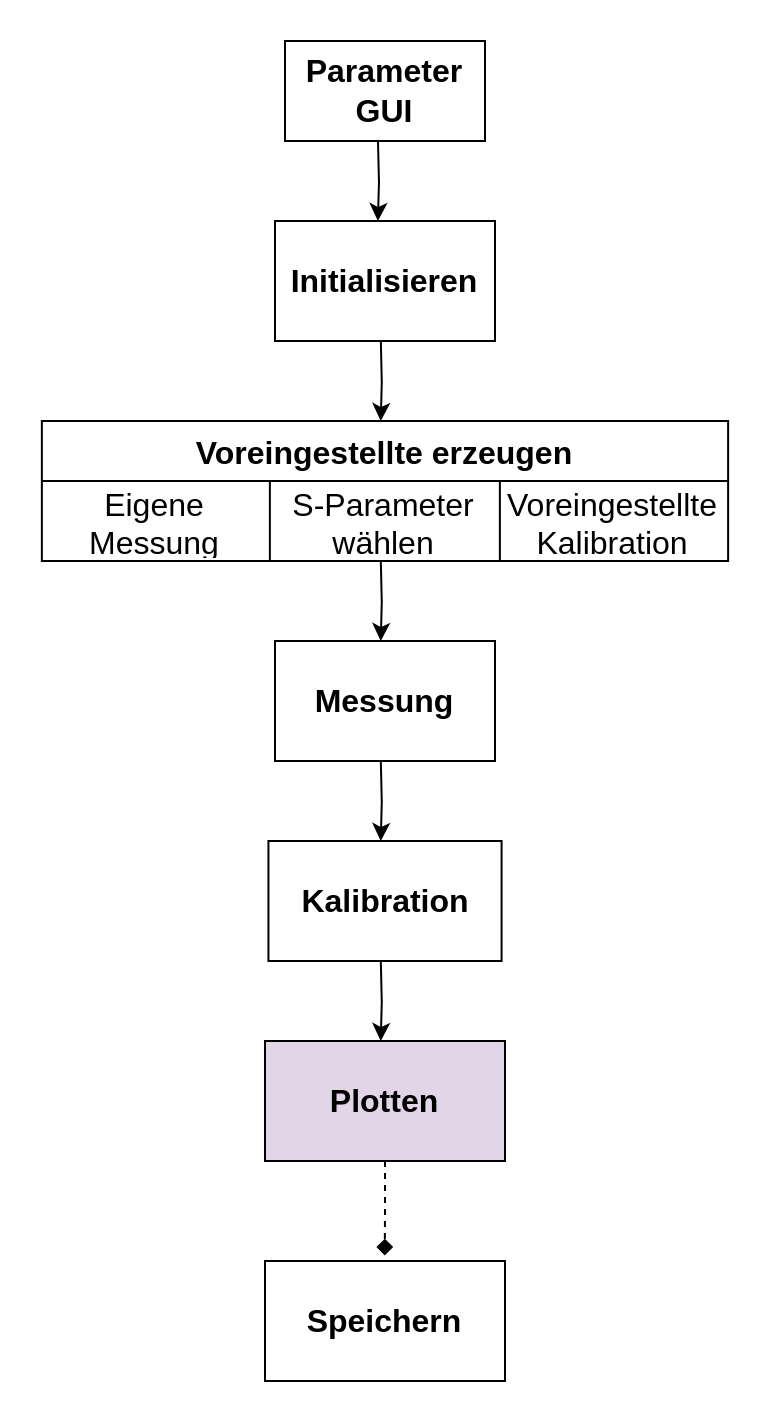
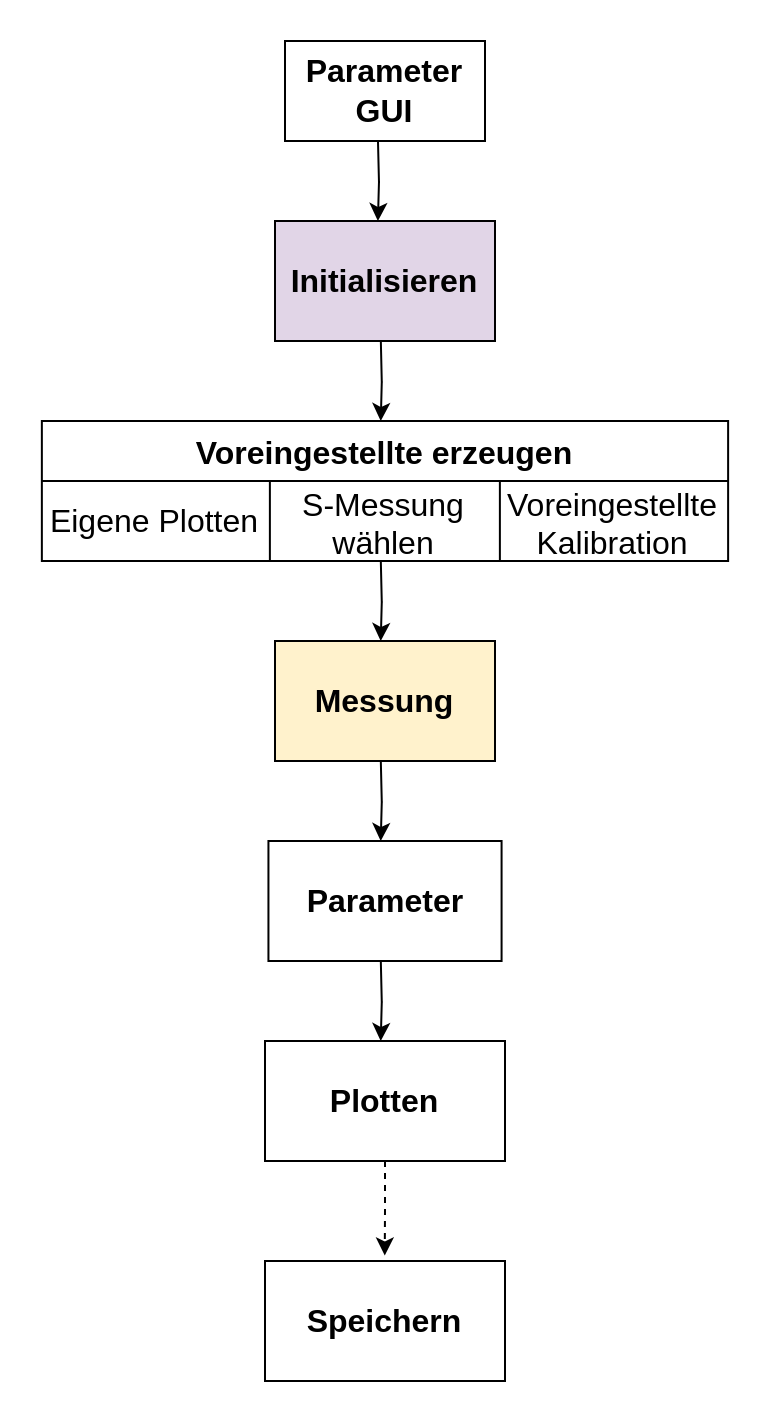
node "Initialisieren": fillcolor #ffffff -> #e1d5e7
node "Eigene Messung": label "Eigene Messung" -> "Eigene Plotten"
node "S-Parameter wählen": label "S-Parameter wählen" -> "S-Messung wählen"
node "Messung": fillcolor #ffffff -> #fff2cc
node "Kalibration": label "Kalibration" -> "Parameter"
node "Plotten": fillcolor #e1d5e7 -> #ffffff
edge "Plotten" -> "Speichern": arrowhead diamond -> classic
